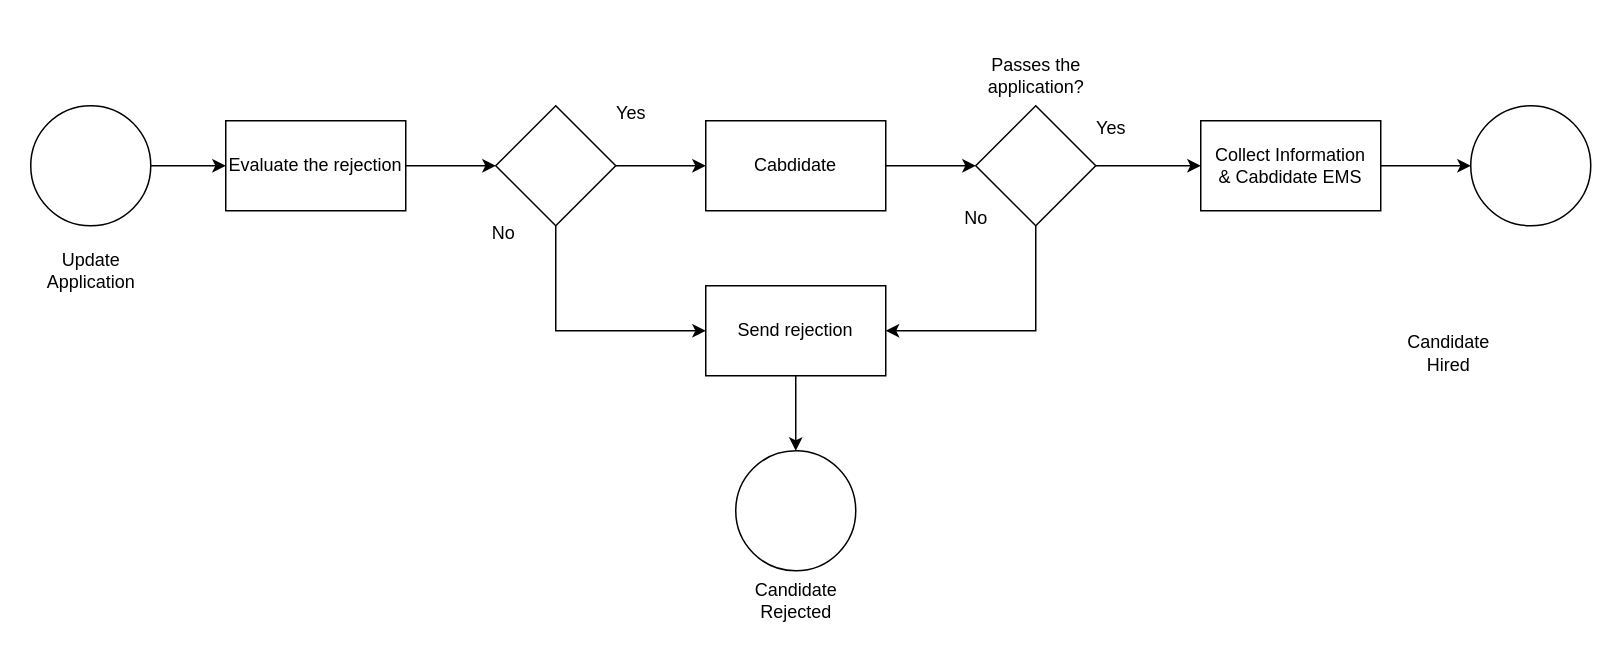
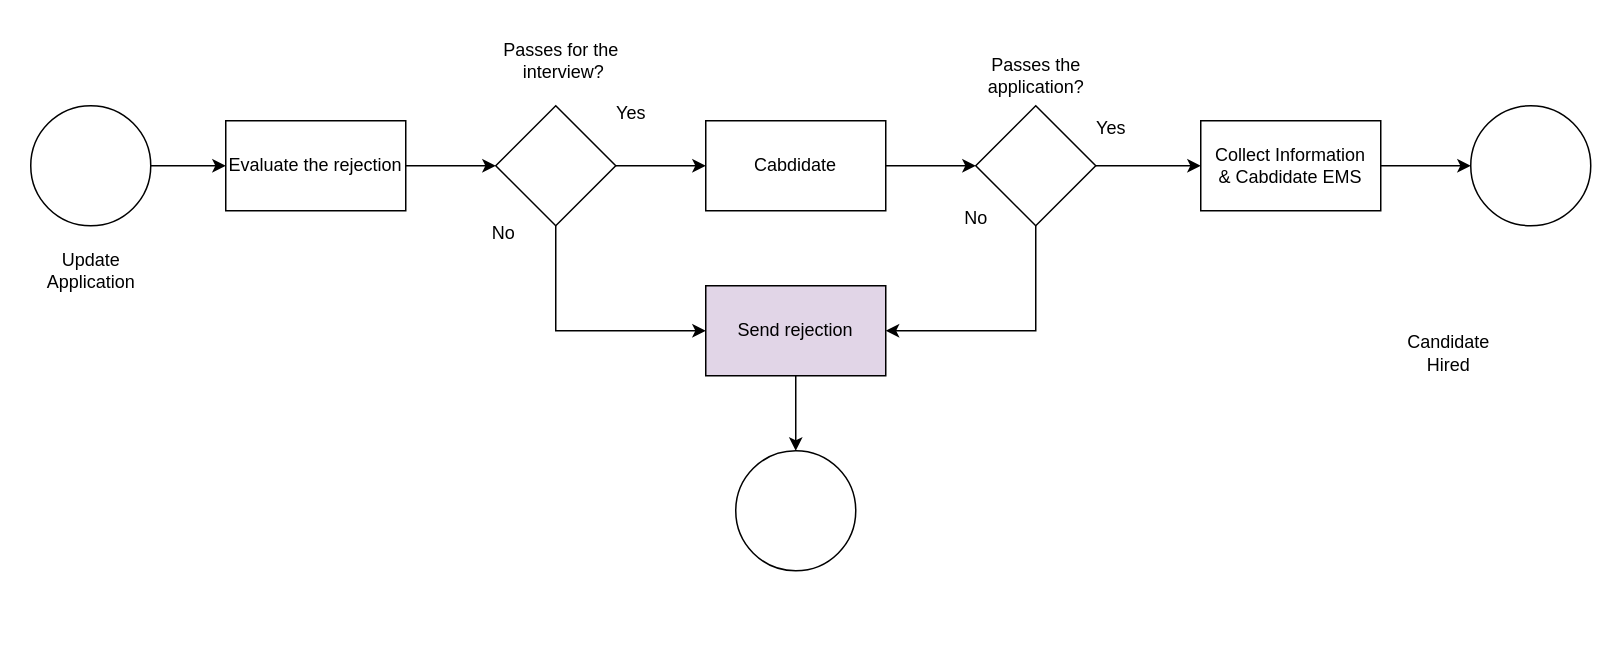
node "Passes for the interview?": added
node "Send rejection": fillcolor #ffffff -> #e1d5e7
node "Candidate Rejected": removed
